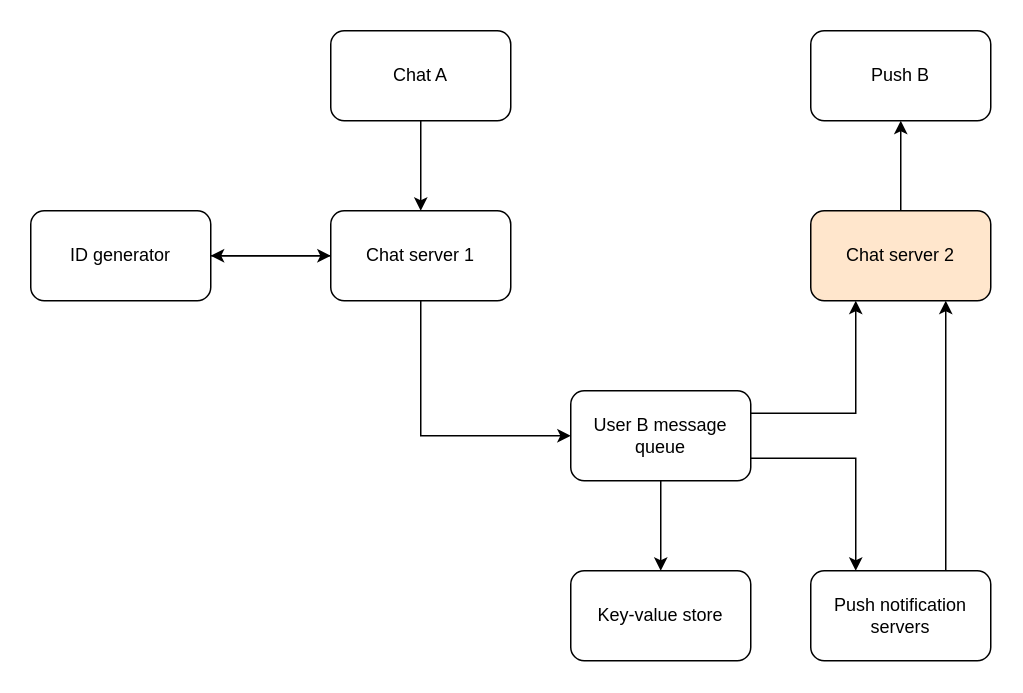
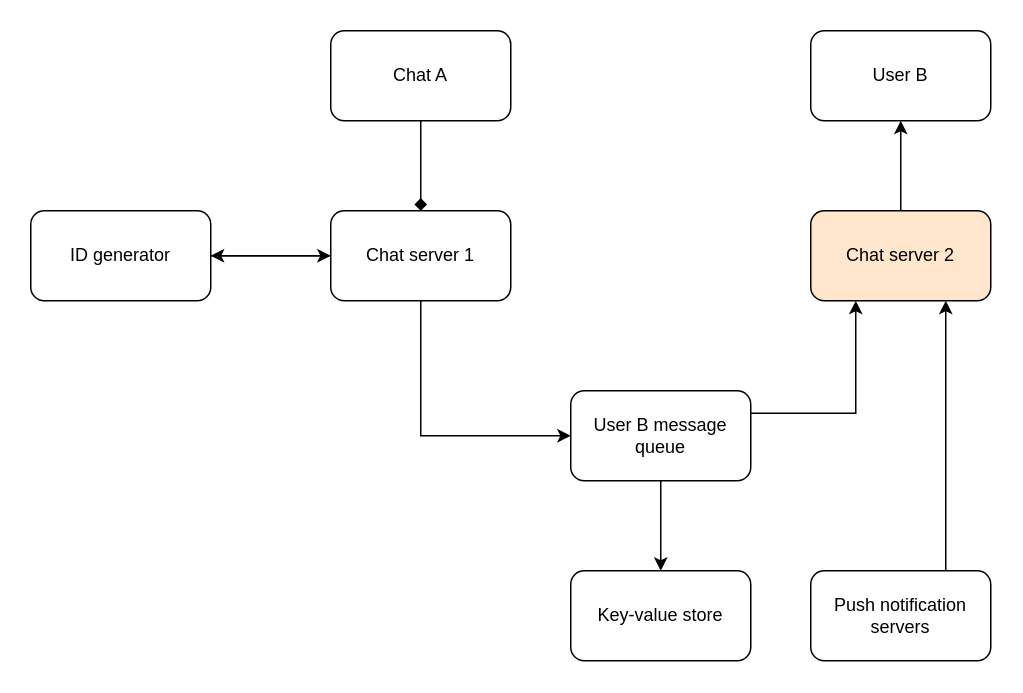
node "Push B": label "Push B" -> "User B"
edge "Chat A" -> "Chat server 1": arrowhead classic -> diamond
edge "User B message queue" -> "Push notification servers": removed
